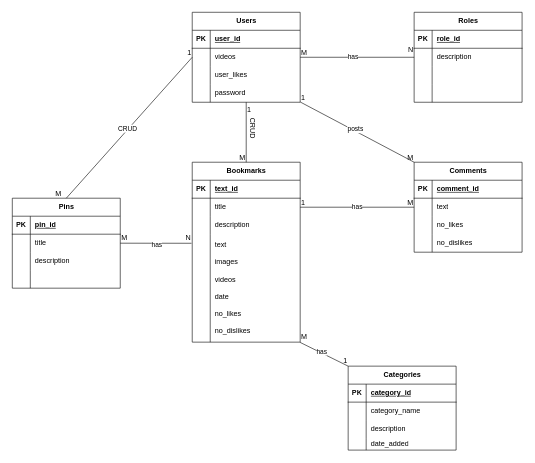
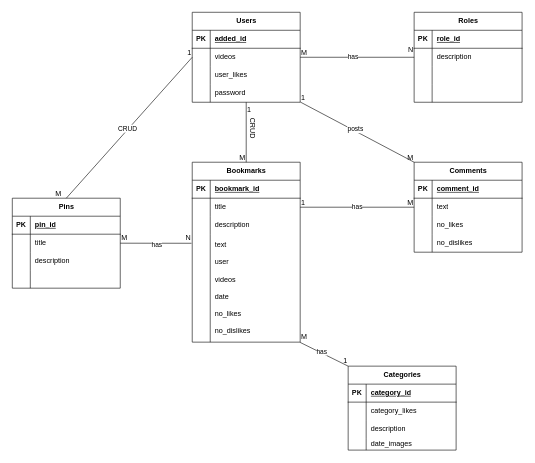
node "user_id": label "user_id" -> "added_id"
node "text_id": label "text_id" -> "bookmark_id"
node "text images videos date no_likes no_dislikes": label "text images videos date no_likes no_dislikes" -> "text user videos date no_likes no_dislikes"
node "category_name": label "category_name" -> "category_likes"
node "date_added": label "date_added" -> "date_images"
